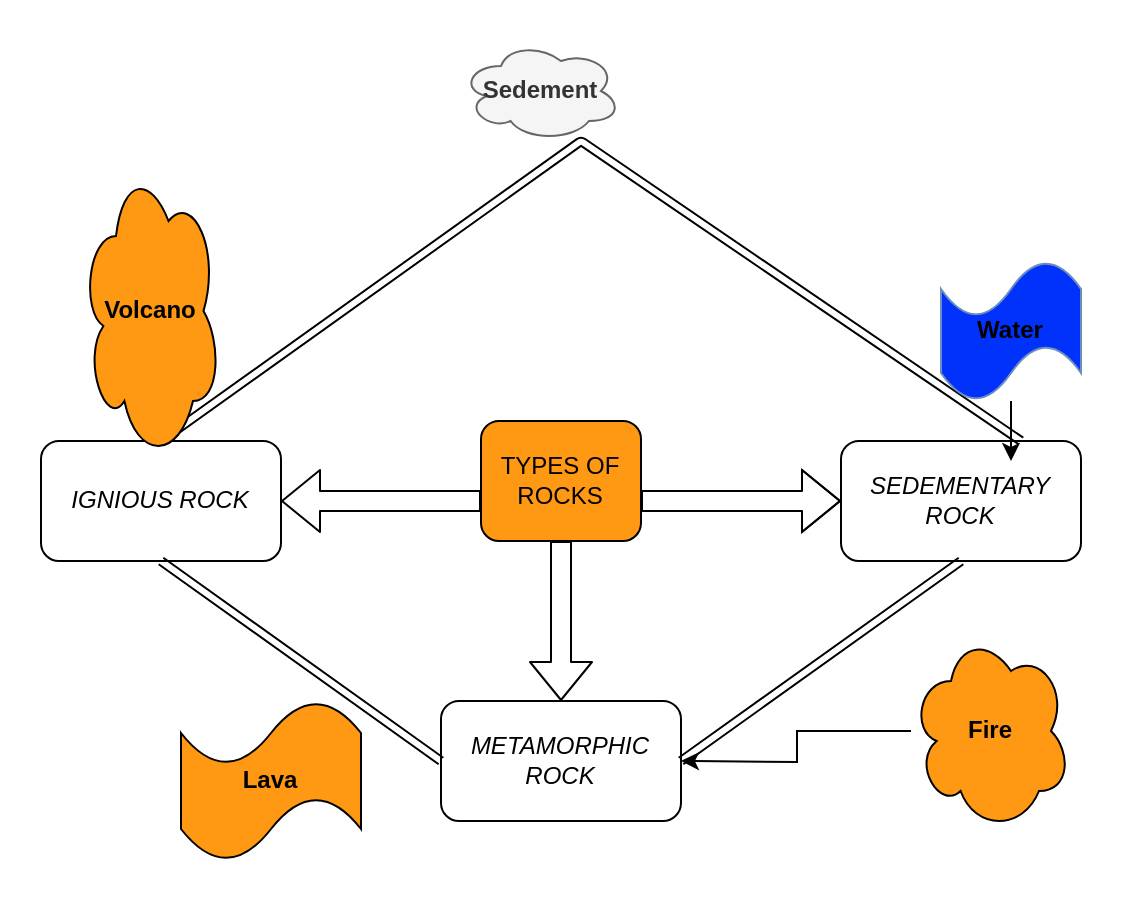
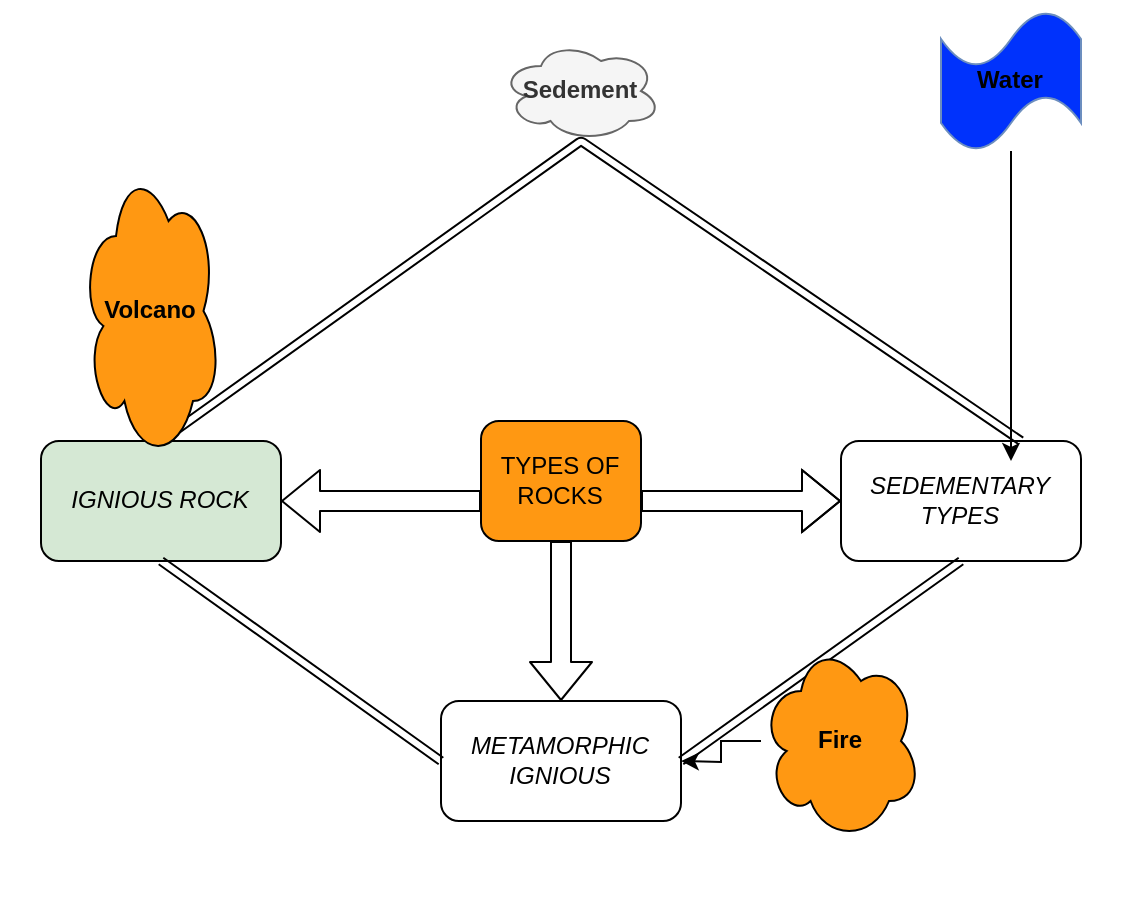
node "Sedement": moved (541, 91) -> (581, 91)
node "Water": moved (1011, 331) -> (1011, 81)
node "IGNIOUS ROCK": fillcolor #ffffff -> #d5e8d4
node "SEDEMENTARY ROCK": label "SEDEMENTARY ROCK" -> "SEDEMENTARY TYPES"
node "Fire": moved (991, 731) -> (841, 741)
node "METAMORPHIC ROCK": label "METAMORPHIC ROCK" -> "METAMORPHIC IGNIOUS"
node "Lava": removed
